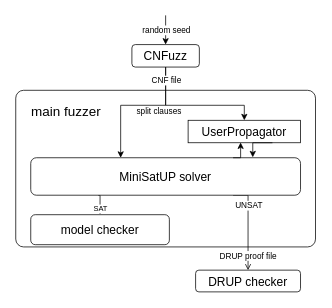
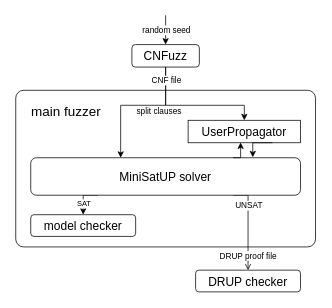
node "model checker": size 139x30 -> 105x22
